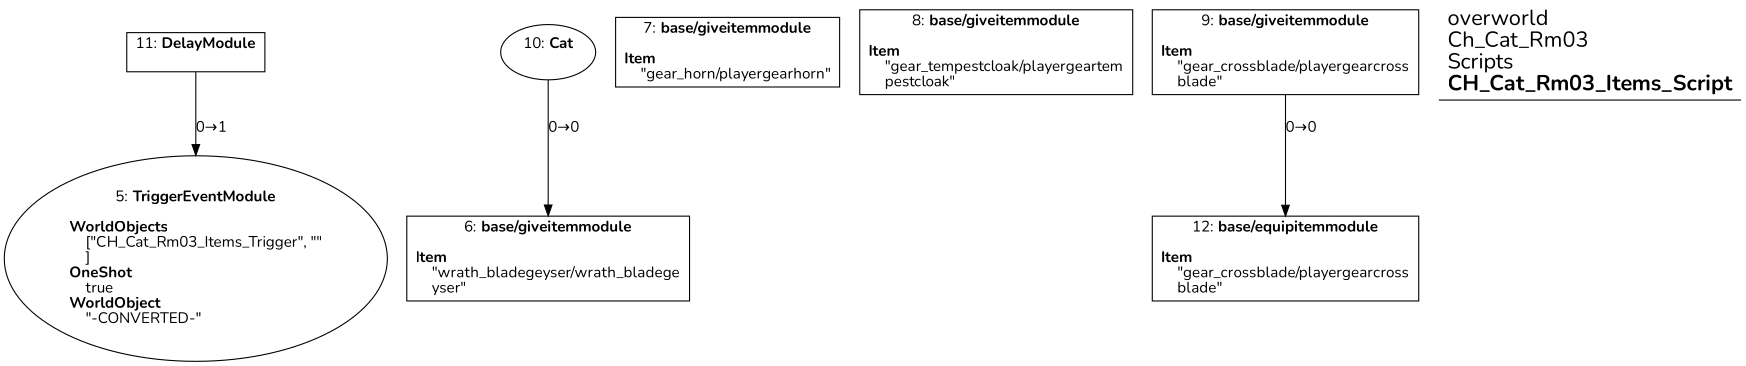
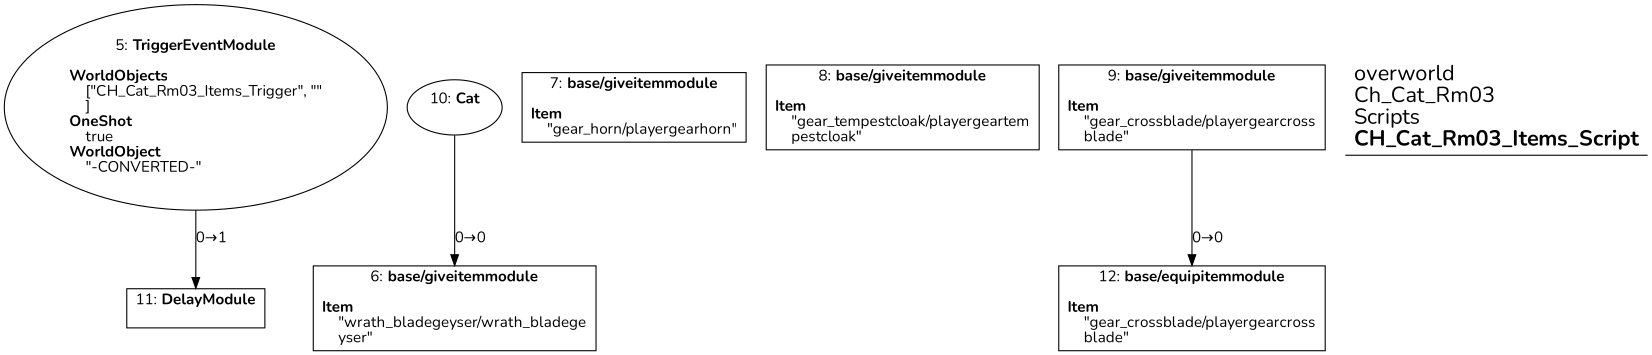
edge "11:" -> "5:": reversed
